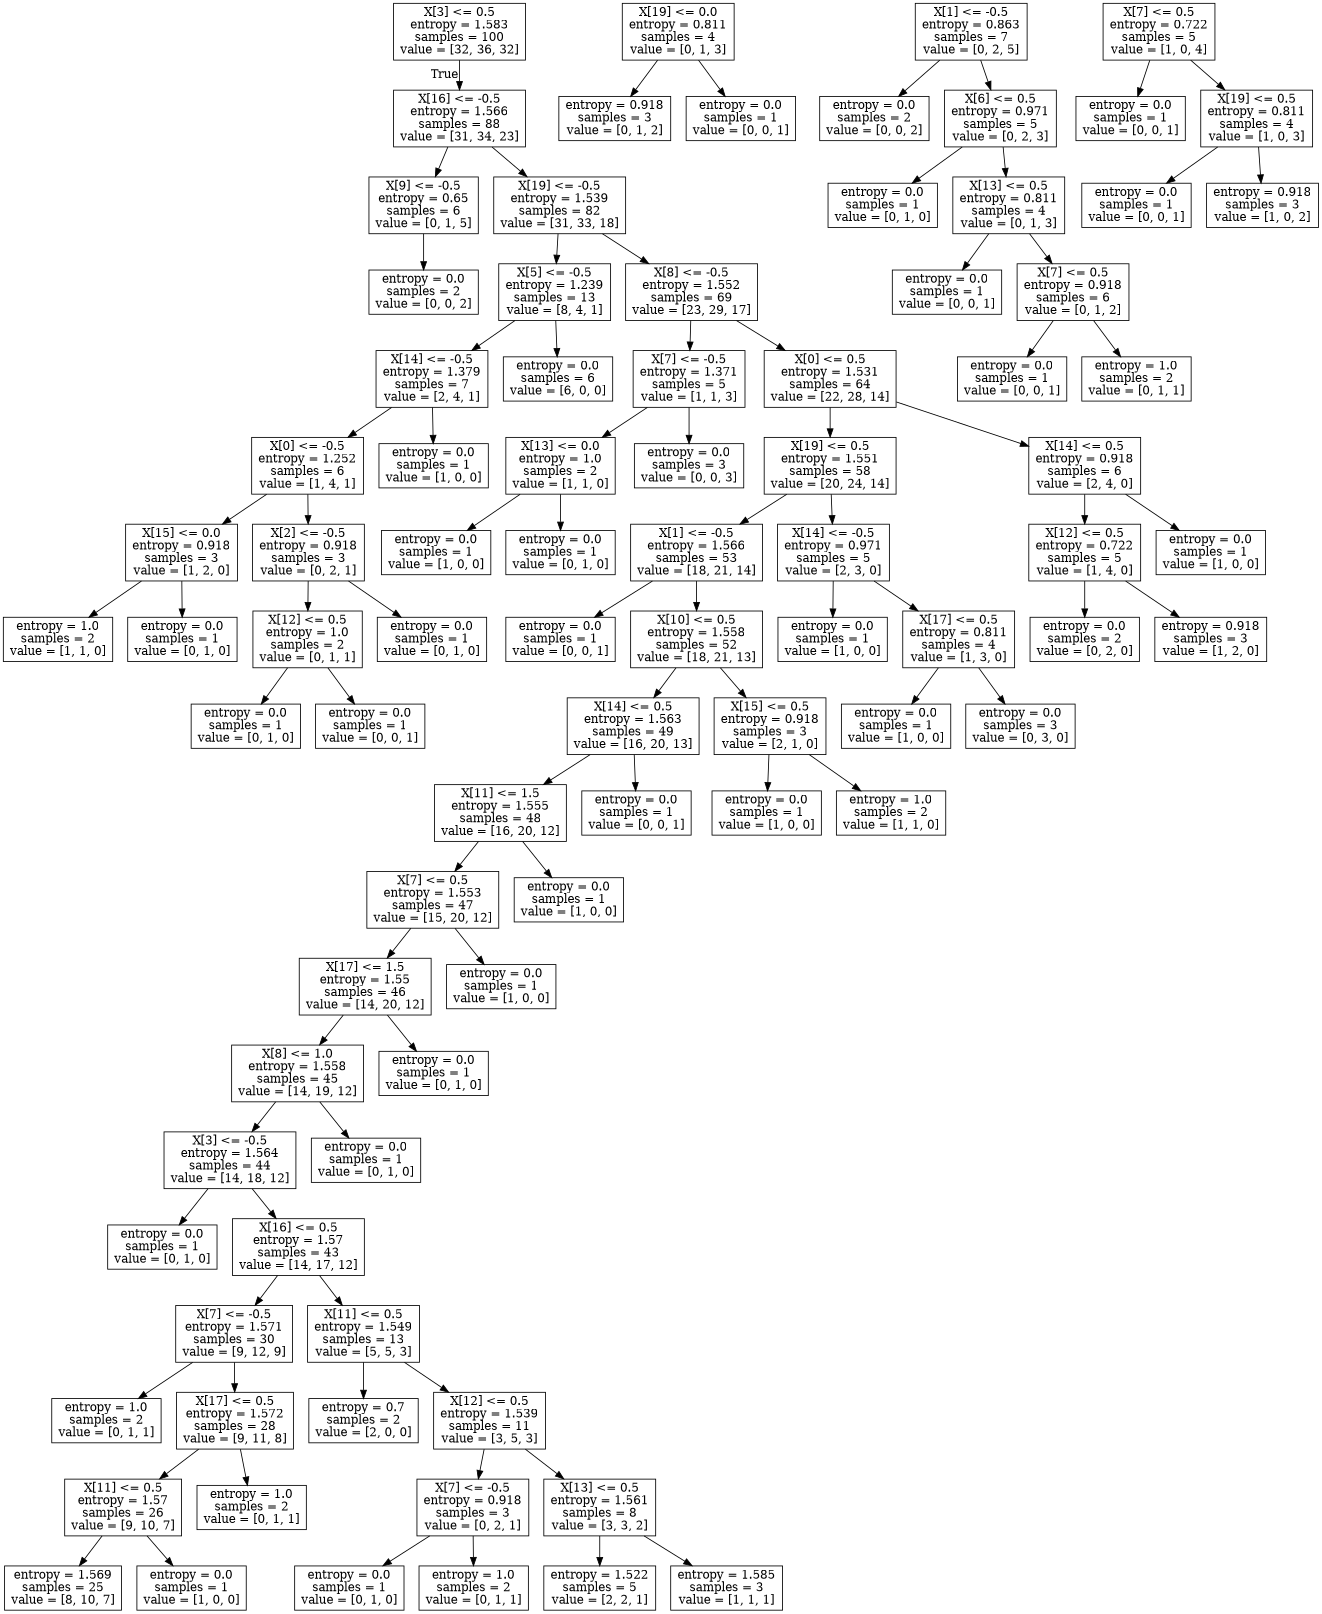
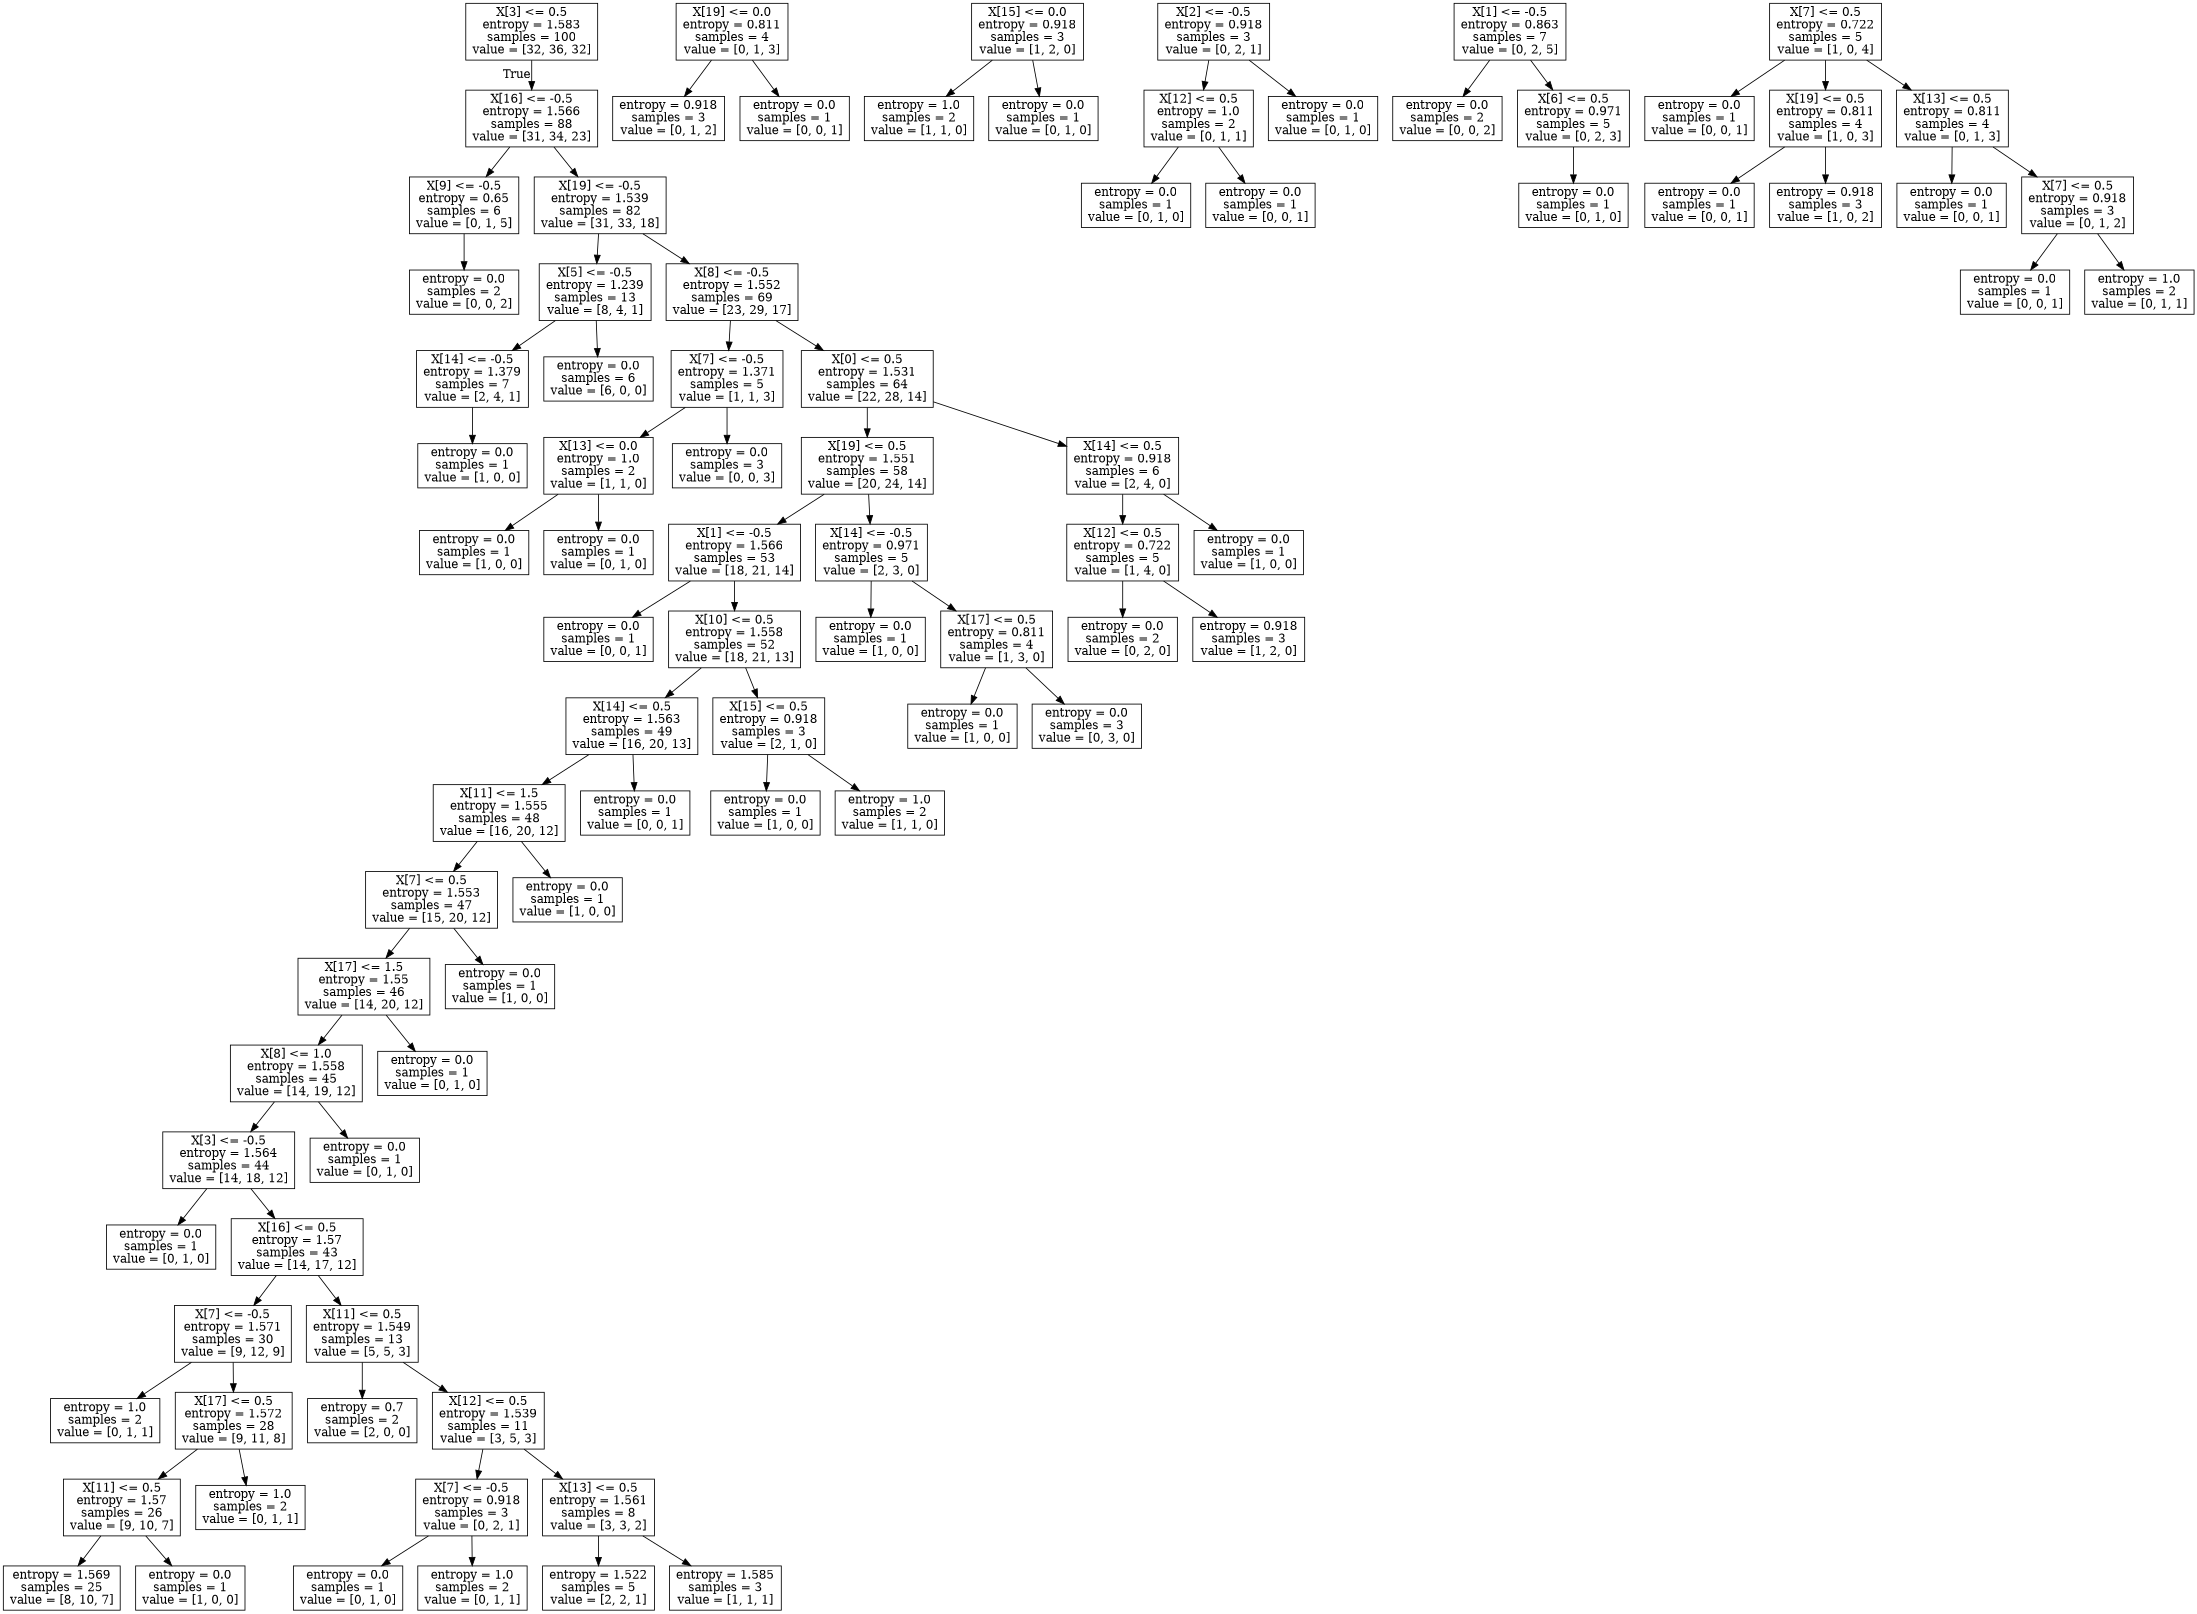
edge "X[6] <= 0.5 entropy = 0.971 samples = 5 value = [0, 2, 3]" -> "X[13] <= 0.5 entropy = 0.811 samples = 4 value = [0, 1, 3]": now "X[7] <= 0.5 entropy = 0.722 samples = 5 value = [1, 0, 4]" -> "X[13] <= 0.5 entropy = 0.811 samples = 4 value = [0, 1, 3]"
node "X[7] <= 0.5 entropy = 0.918 samples = 6 value = [0, 1, 2]": label "X[7] <= 0.5 entropy = 0.918 samples = 6 value = [0, 1, 2]" -> "X[7] <= 0.5 entropy = 0.918 samples = 3 value = [0, 1, 2]"
node "X[0] <= -0.5 entropy = 1.252 samples = 6 value = [1, 4, 1]": removed
